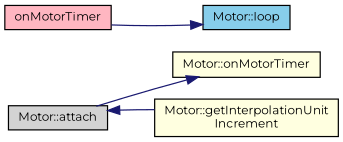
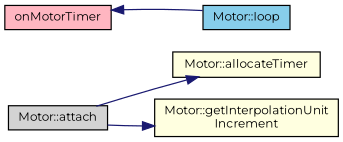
edge "onMotorTimer" -> "Motor::loop": reversed
node "Motor::onMotorTimer": label "Motor::onMotorTimer" -> "Motor::allocateTimer"
edge "Motor::getInterpolationUnit Increment" -> "Motor::attach": reversed
